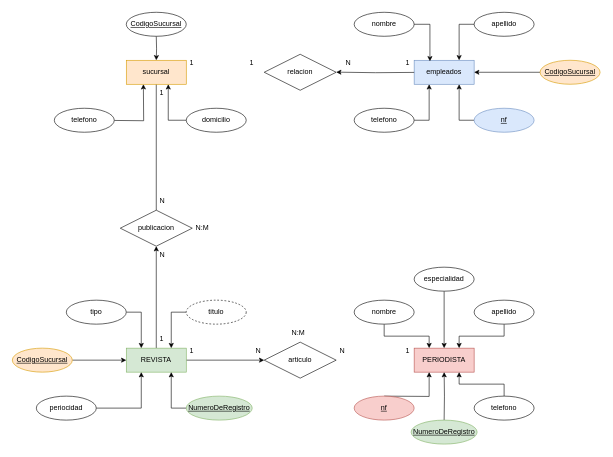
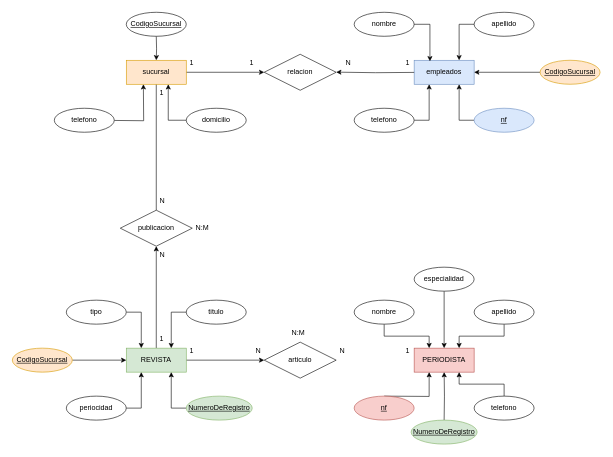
edge "sucursal" -> "relacion": added
node "titulo": style dashed -> solid
node "periocidad": moved (66, 408) -> (96, 408)
